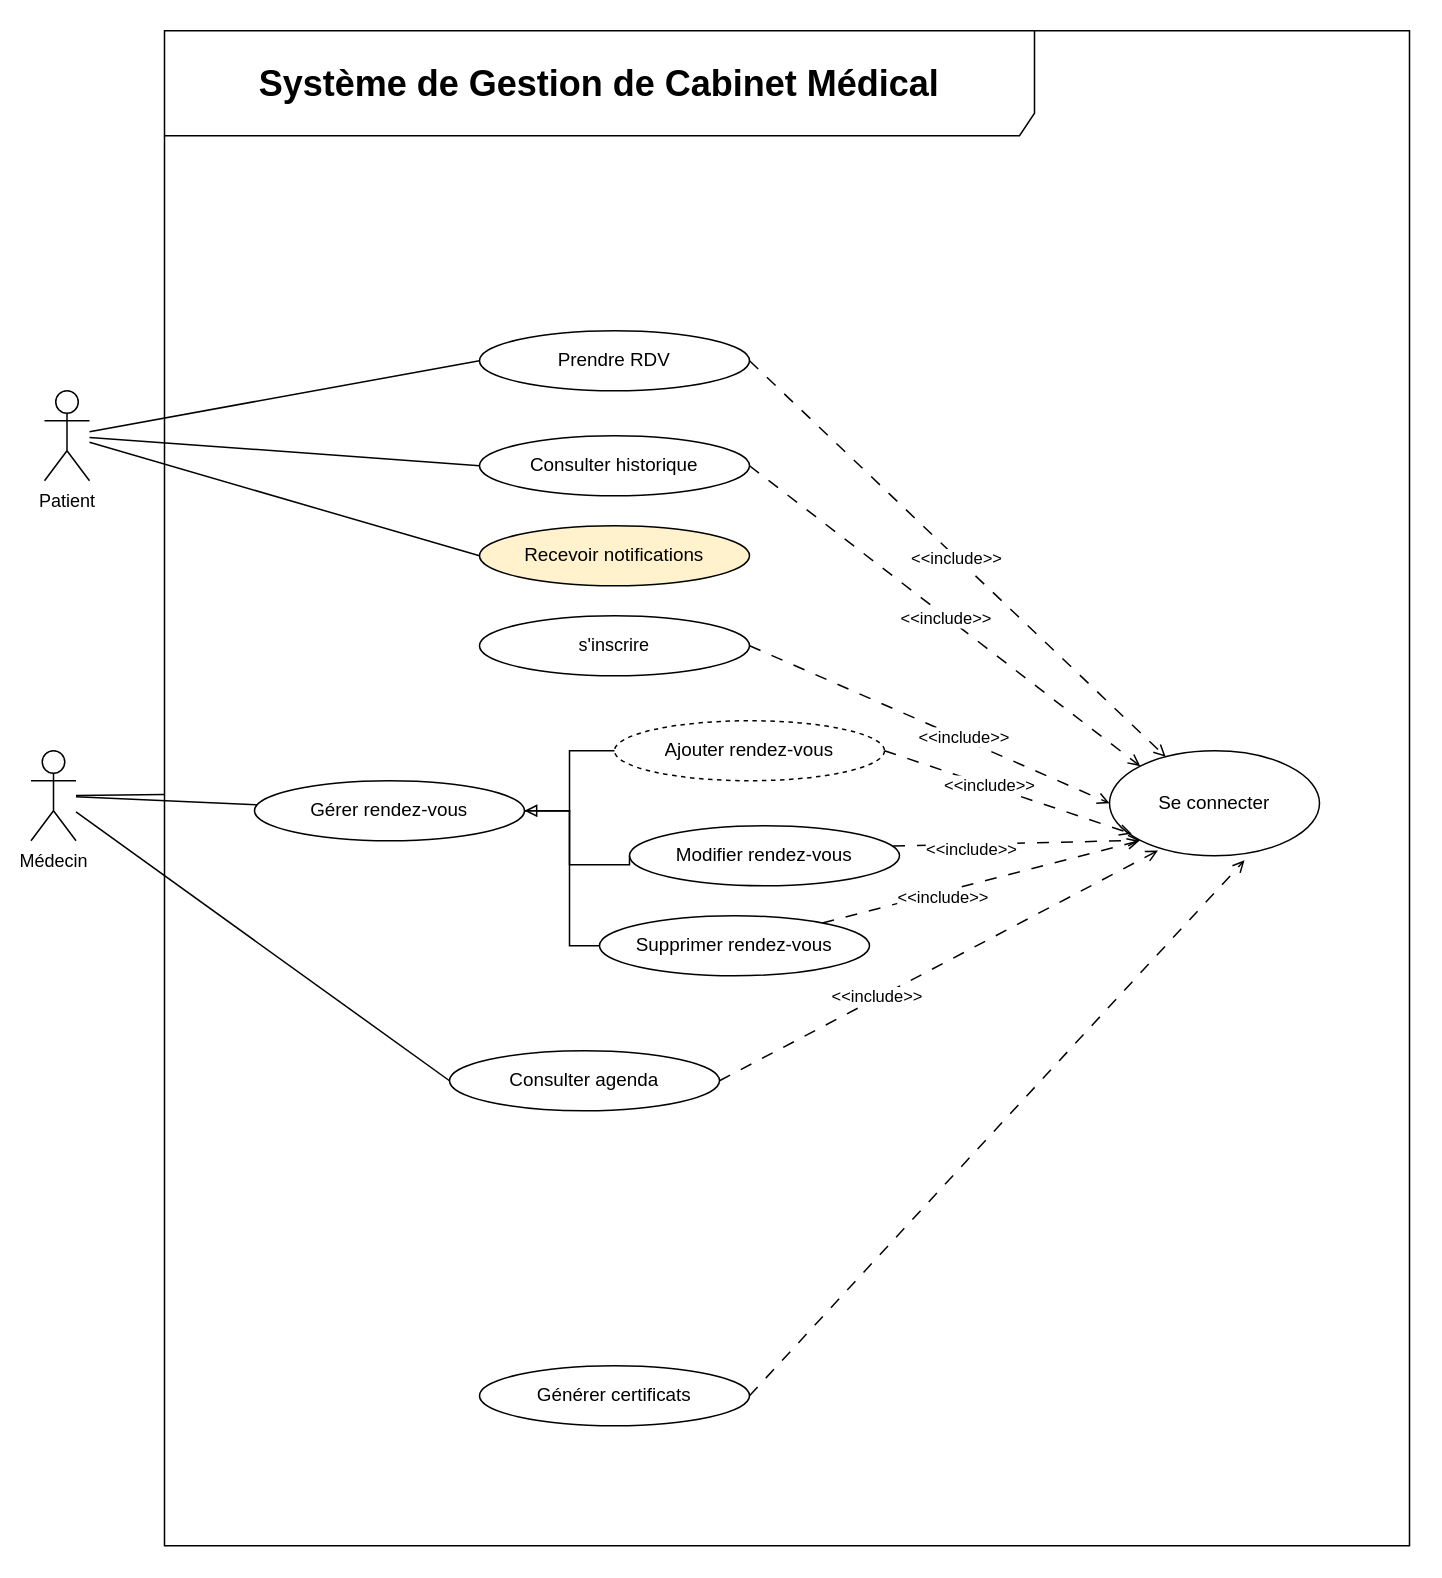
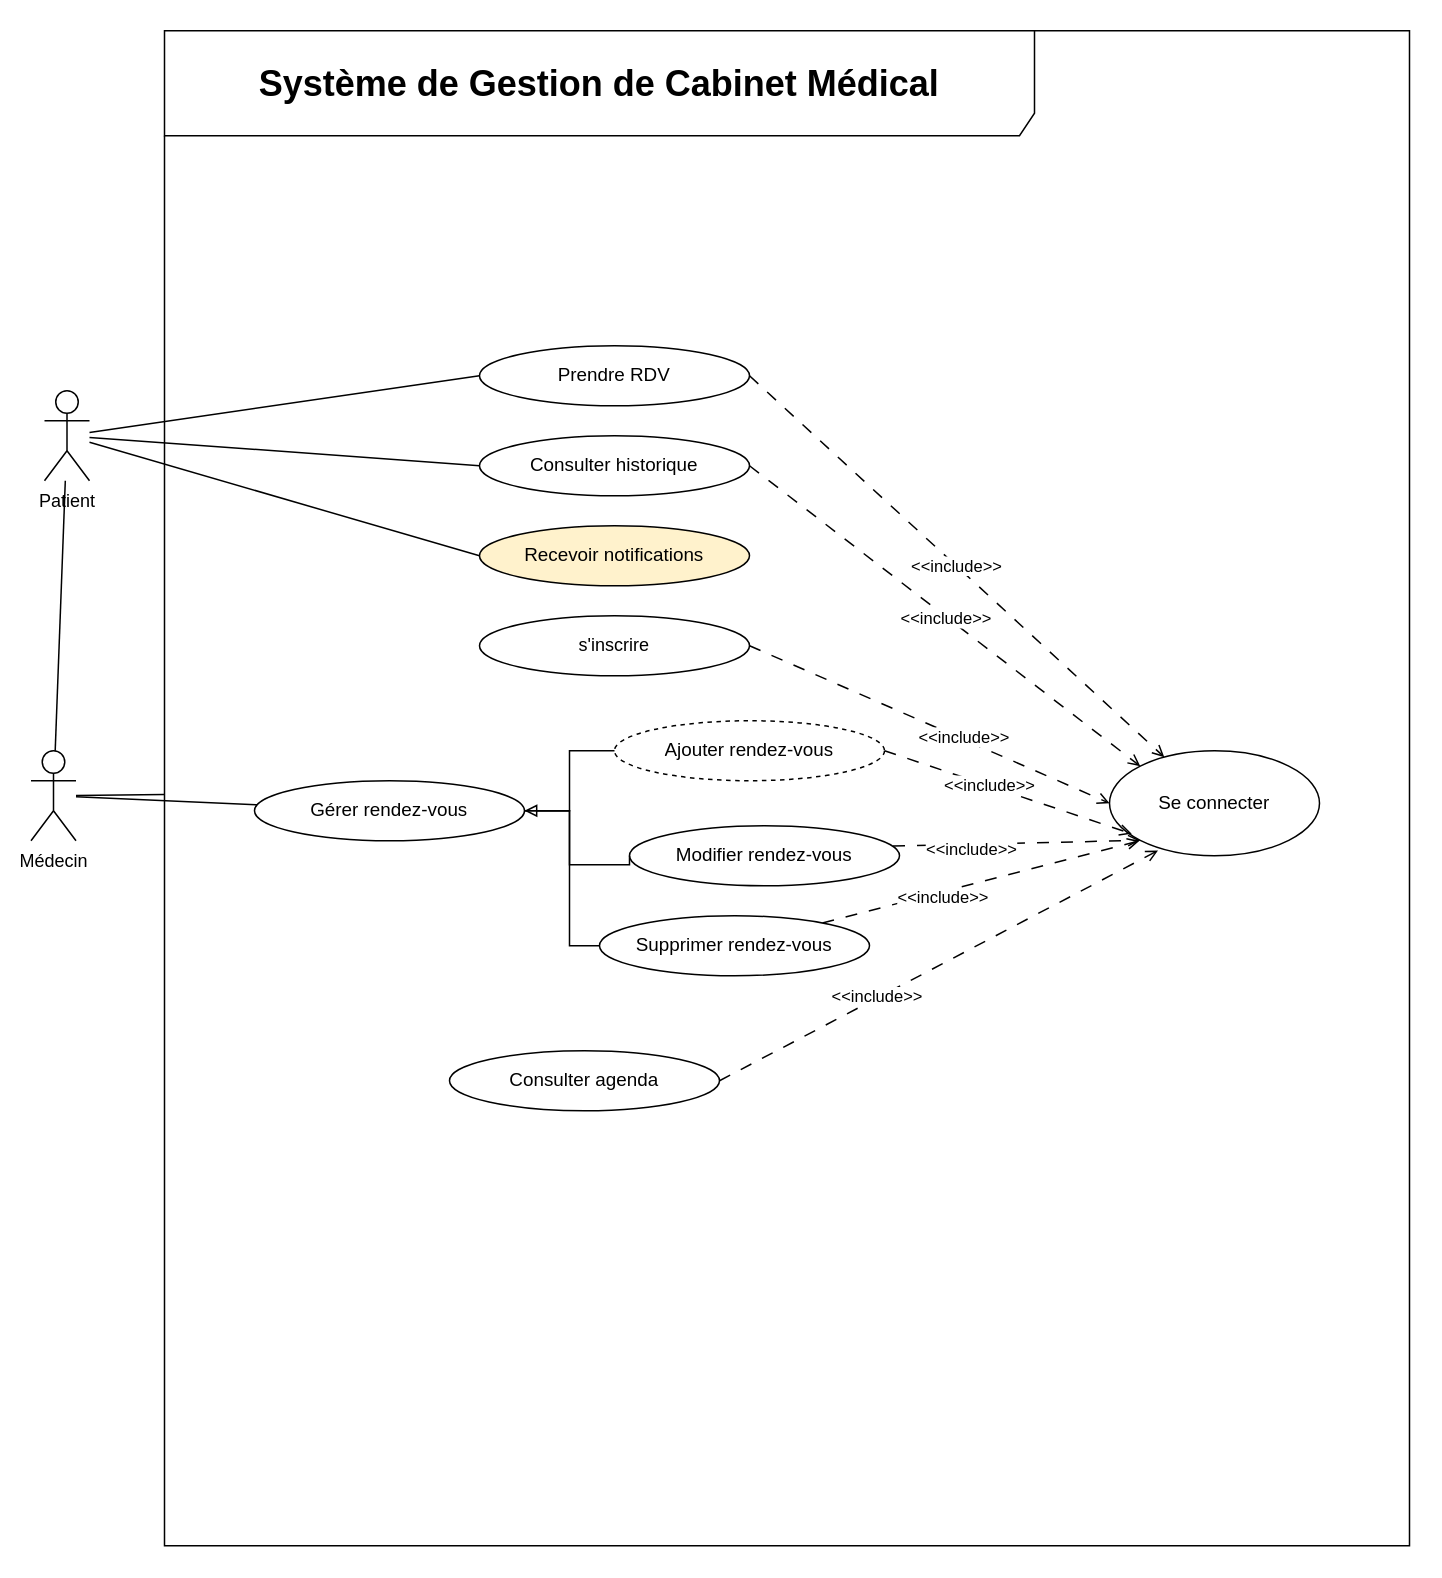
node "Prendre RDV": moved (614, 361) -> (614, 376)
edge "Médecin" -- "Consulter agenda": now "Médecin" -- "Patient"
edge "Générer certificats" -> "Se connecter": removed
node "Générer certificats": removed
